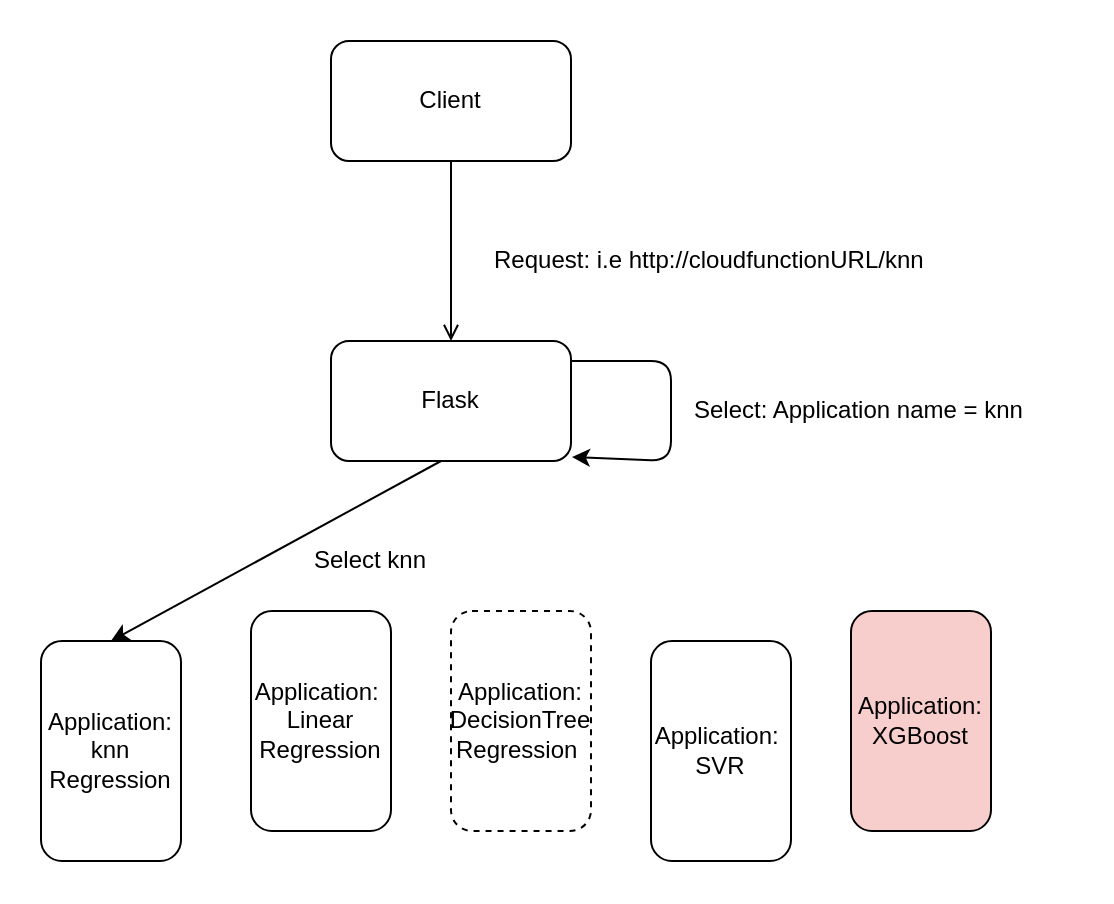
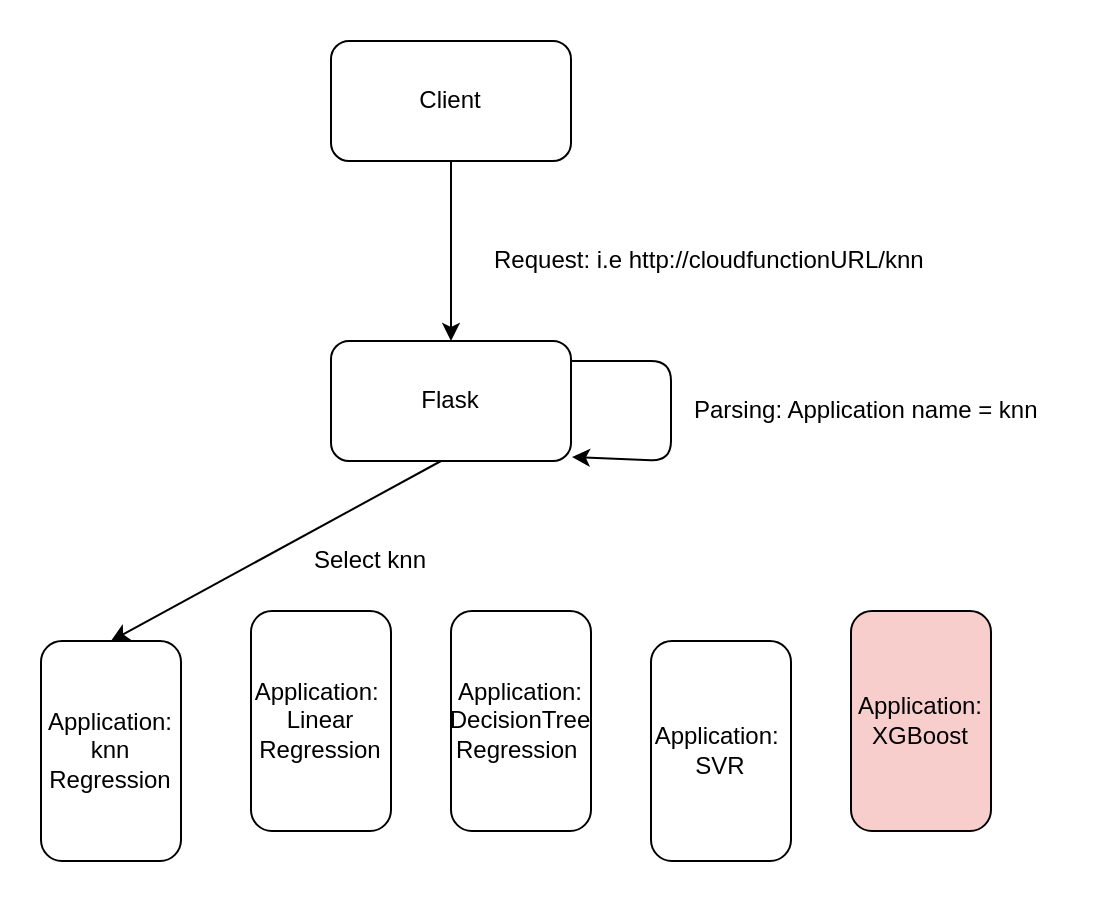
edge "Client" -> "Flask": arrowhead open -> classic
node "Select: Application name = knn": label "Select: Application name = knn" -> "Parsing: Application name = knn"
node "Application: DecisionTree Regression": style dashed -> solid
